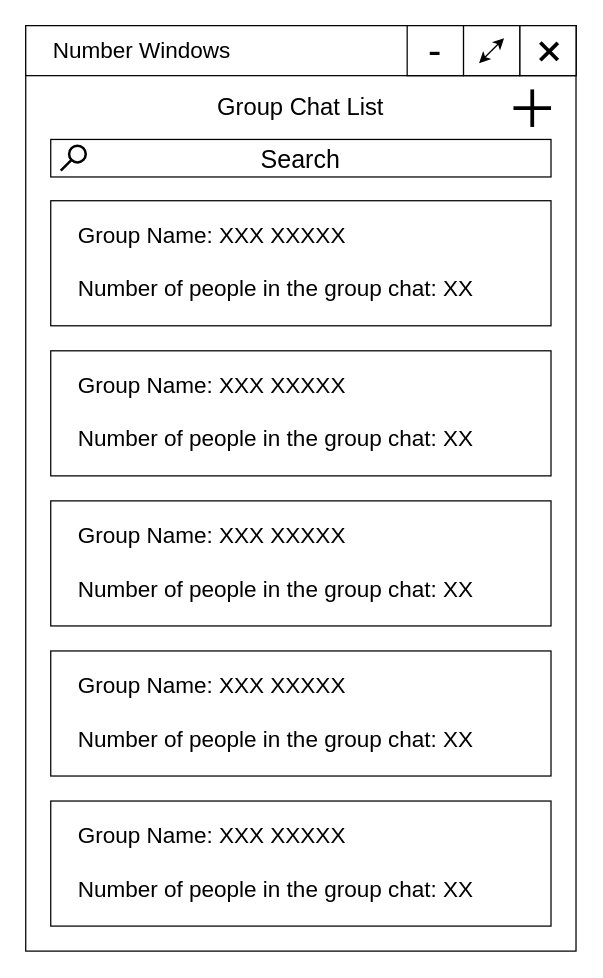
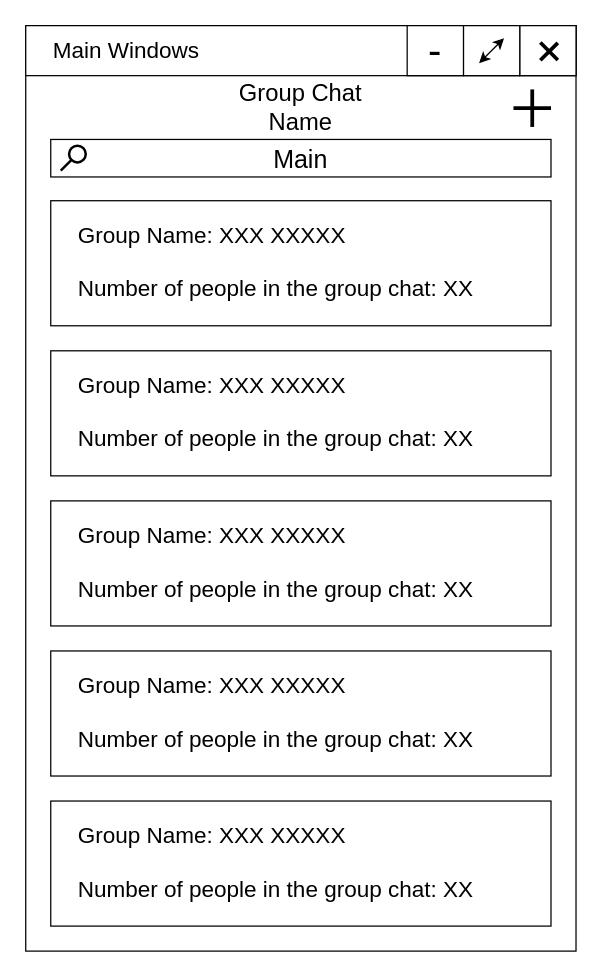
node "Number Windows": label "Number Windows" -> "Main Windows"
node "Group Chat List": label "Group Chat List" -> "Group Chat Name"
node "Search": label "Search" -> "Main"
